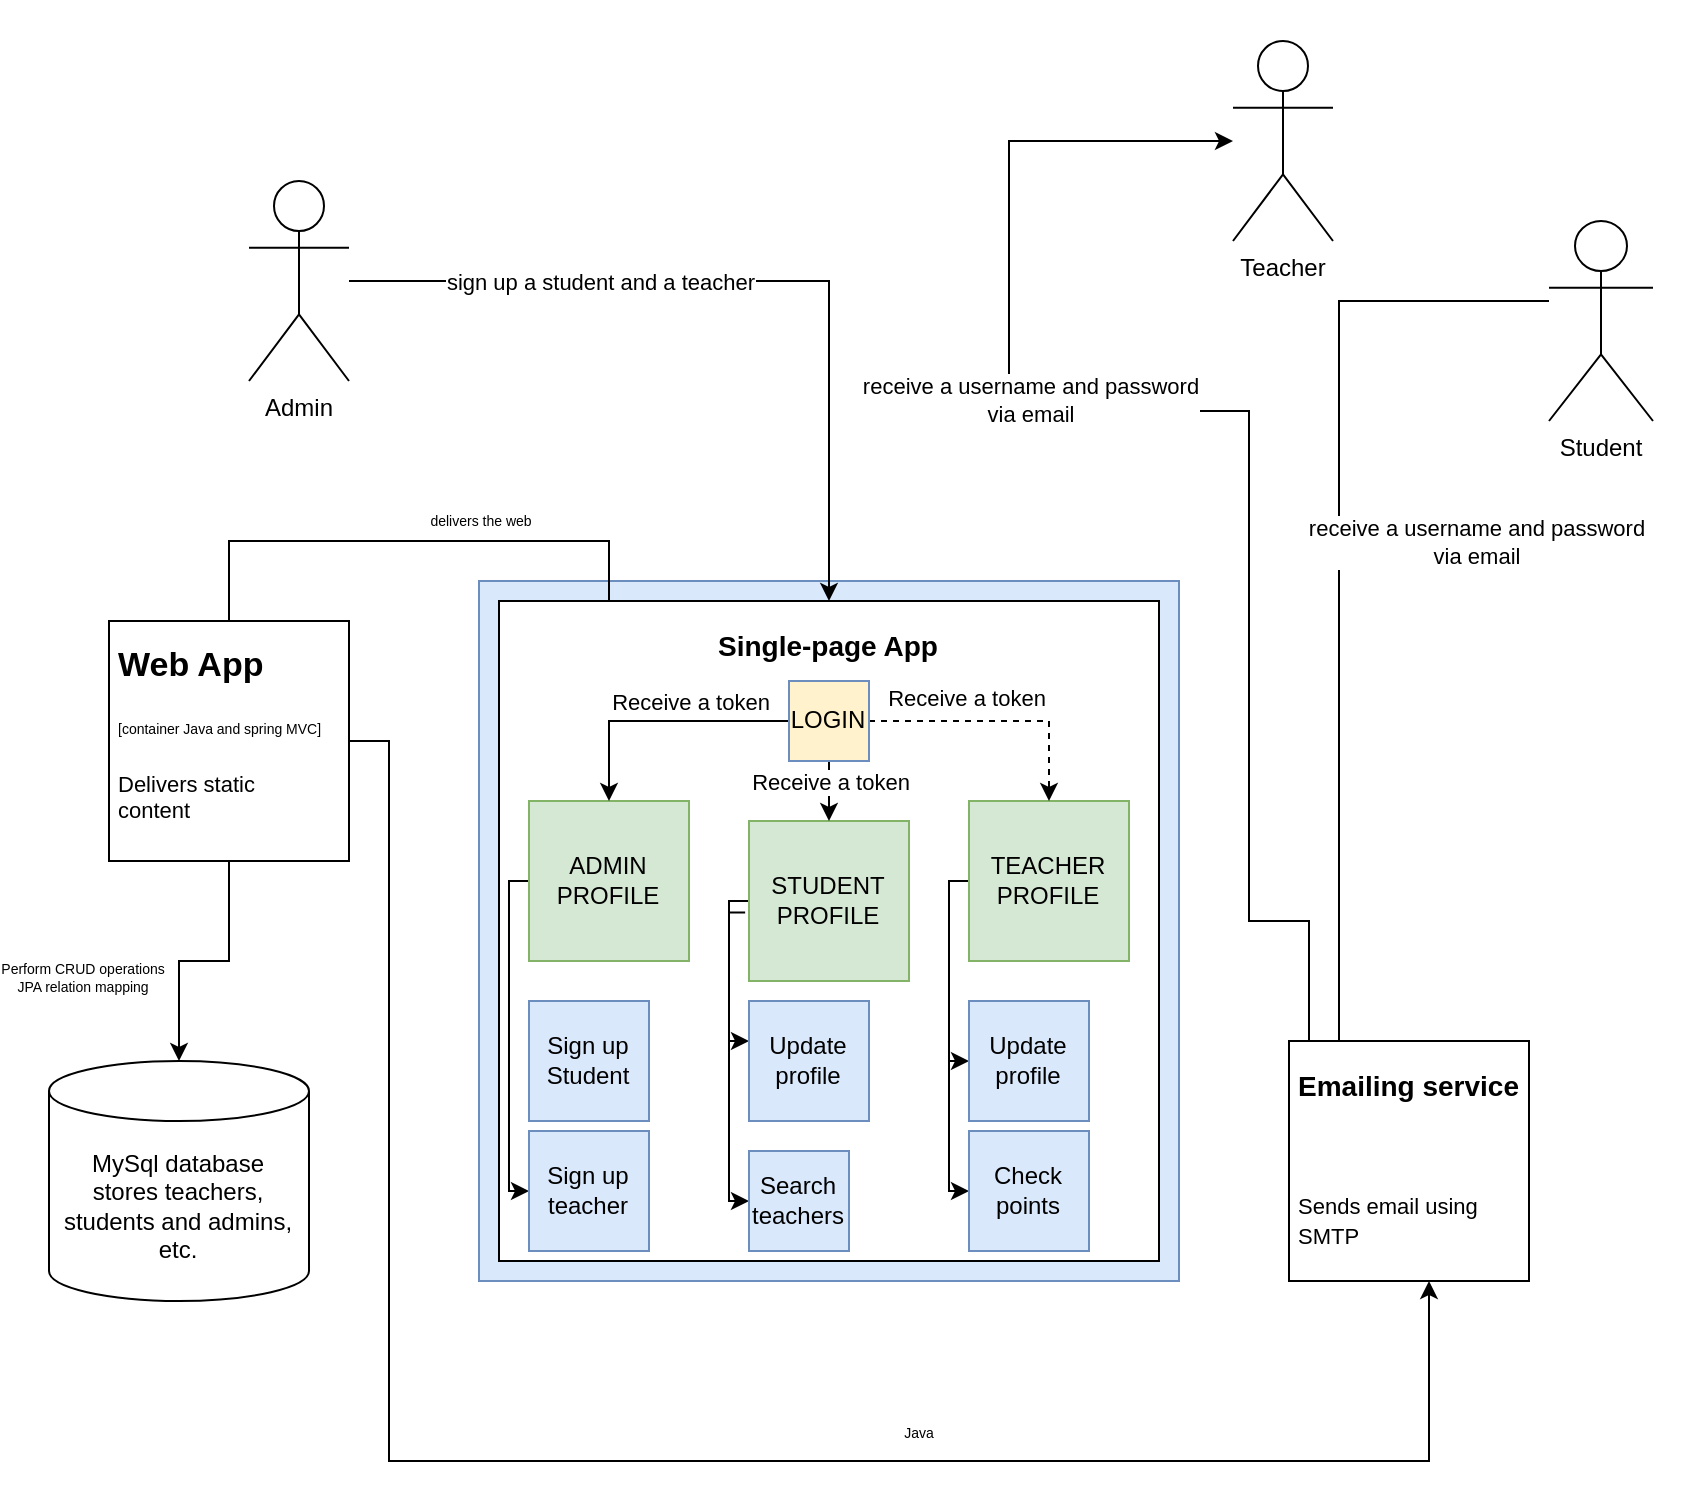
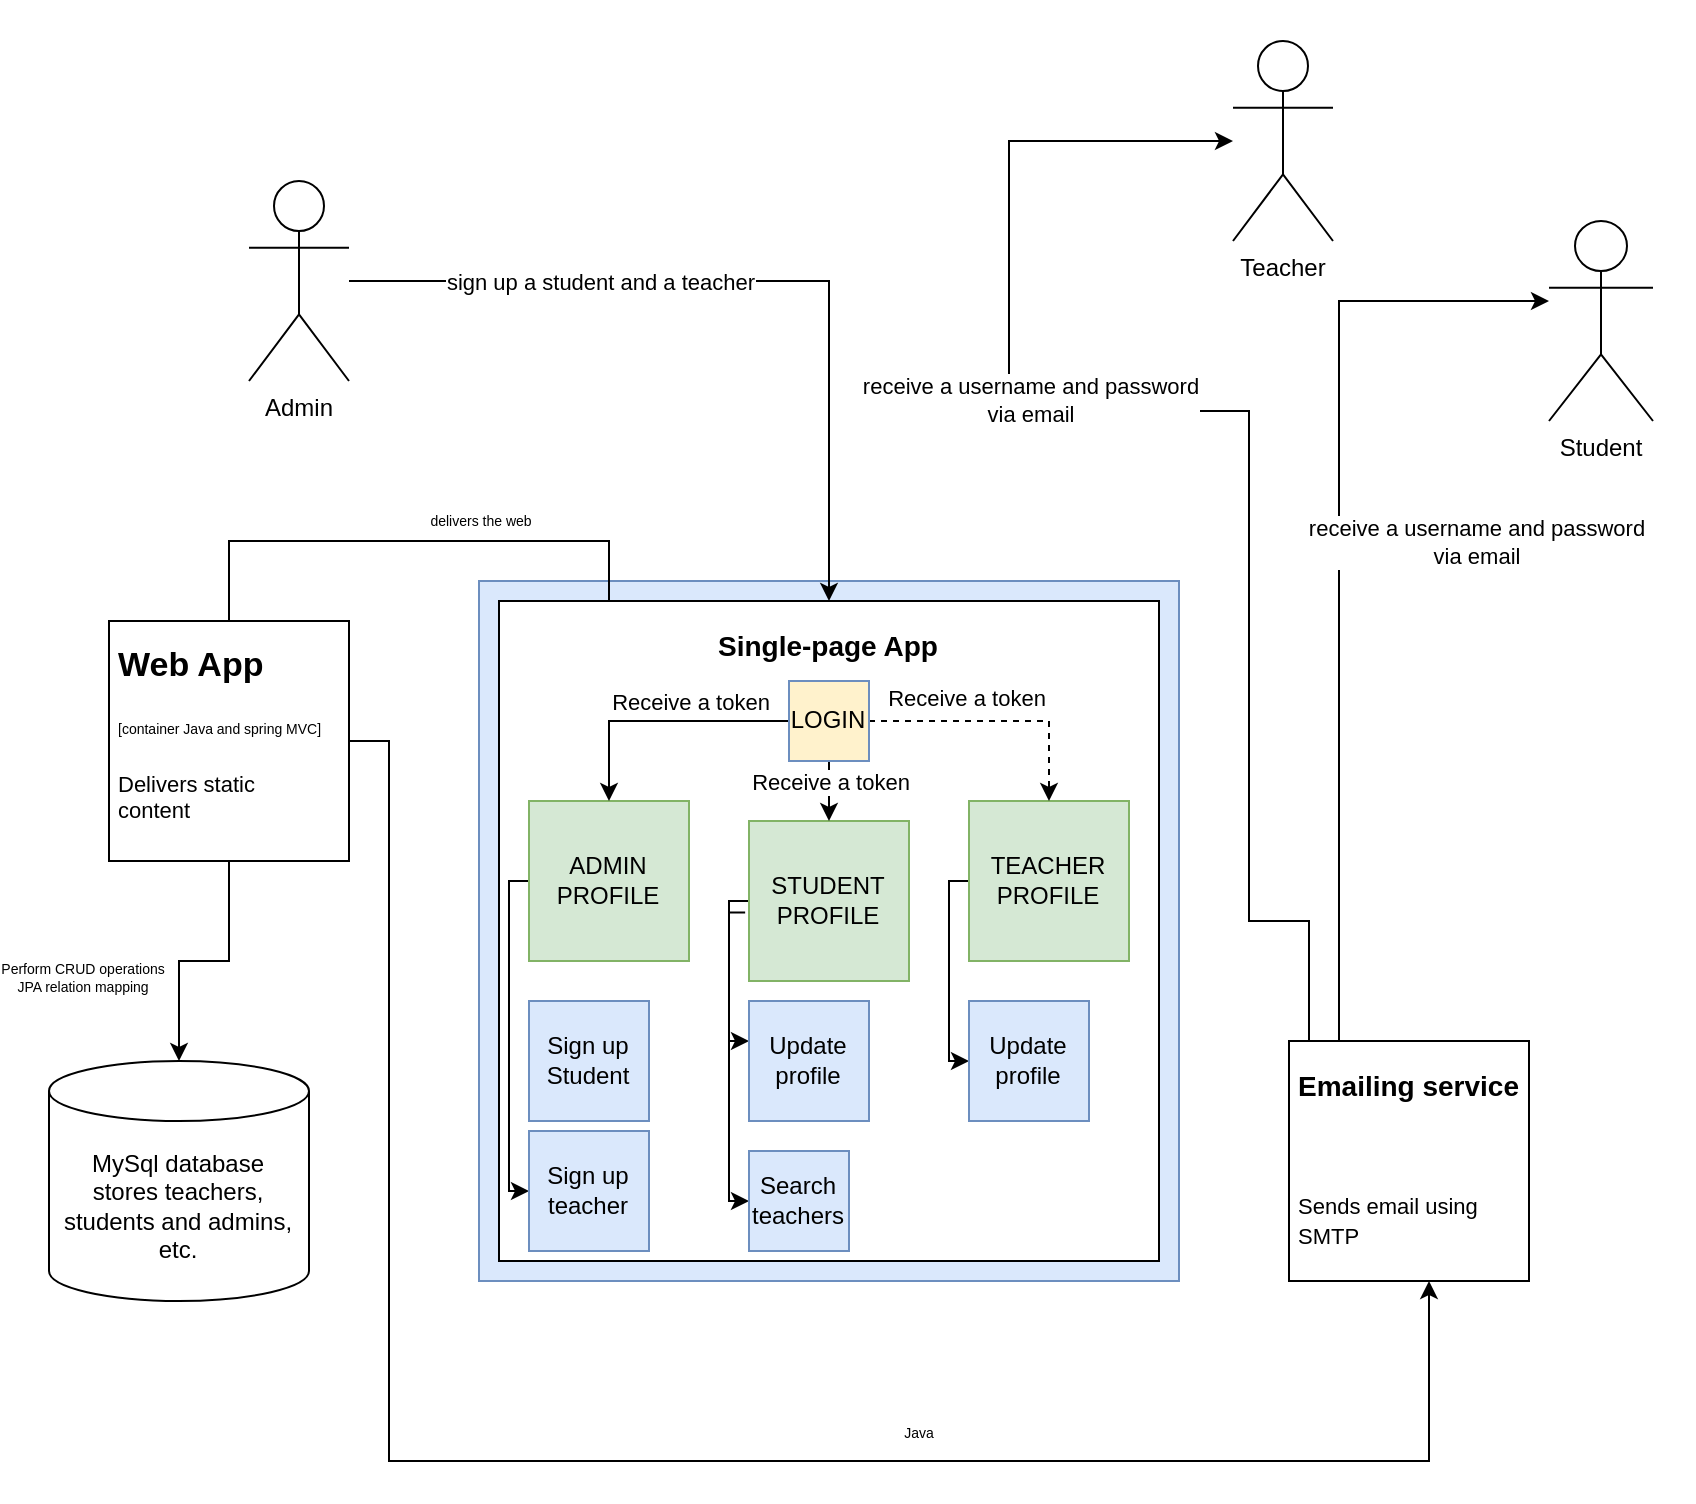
edge "Student" -- "Emailing service Sends email using SMTP": arrowhead none -> classic
edge "TEACHER PROFILE" -> "Check points": removed
node "Check points": removed
